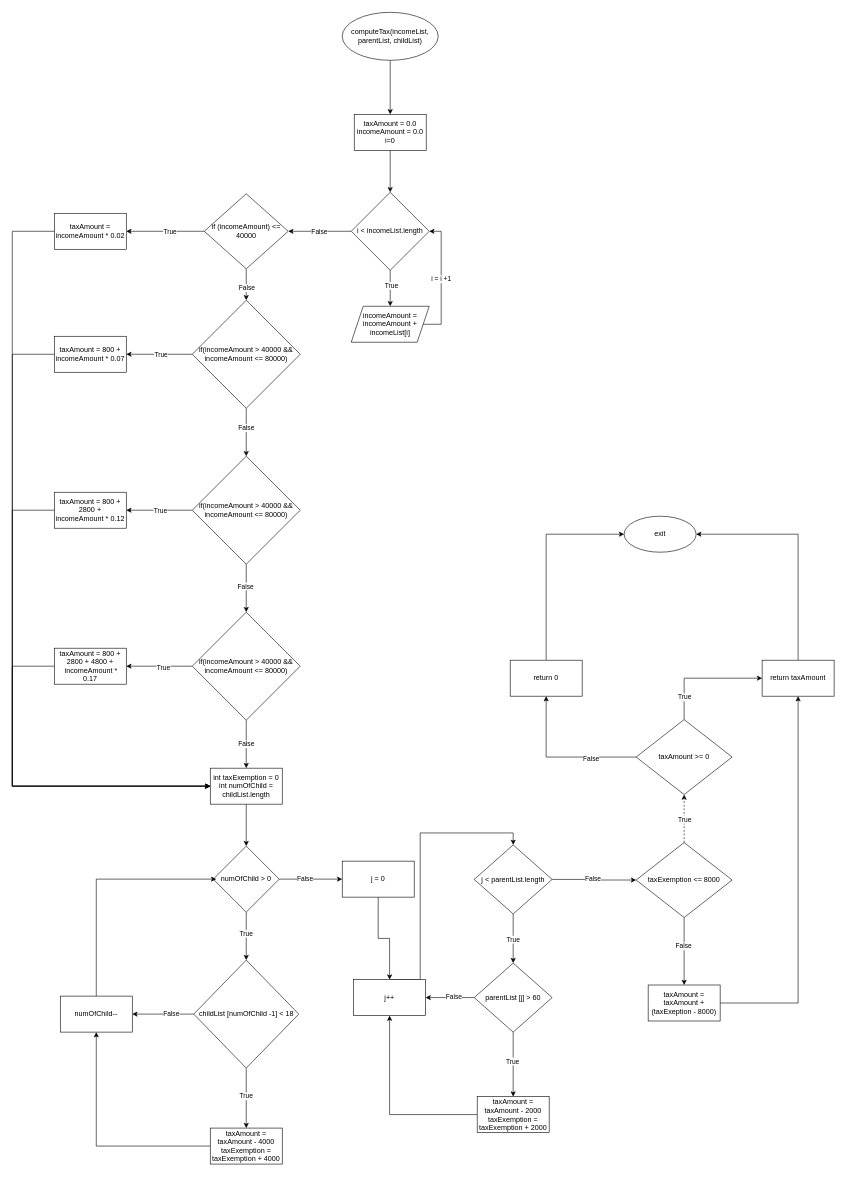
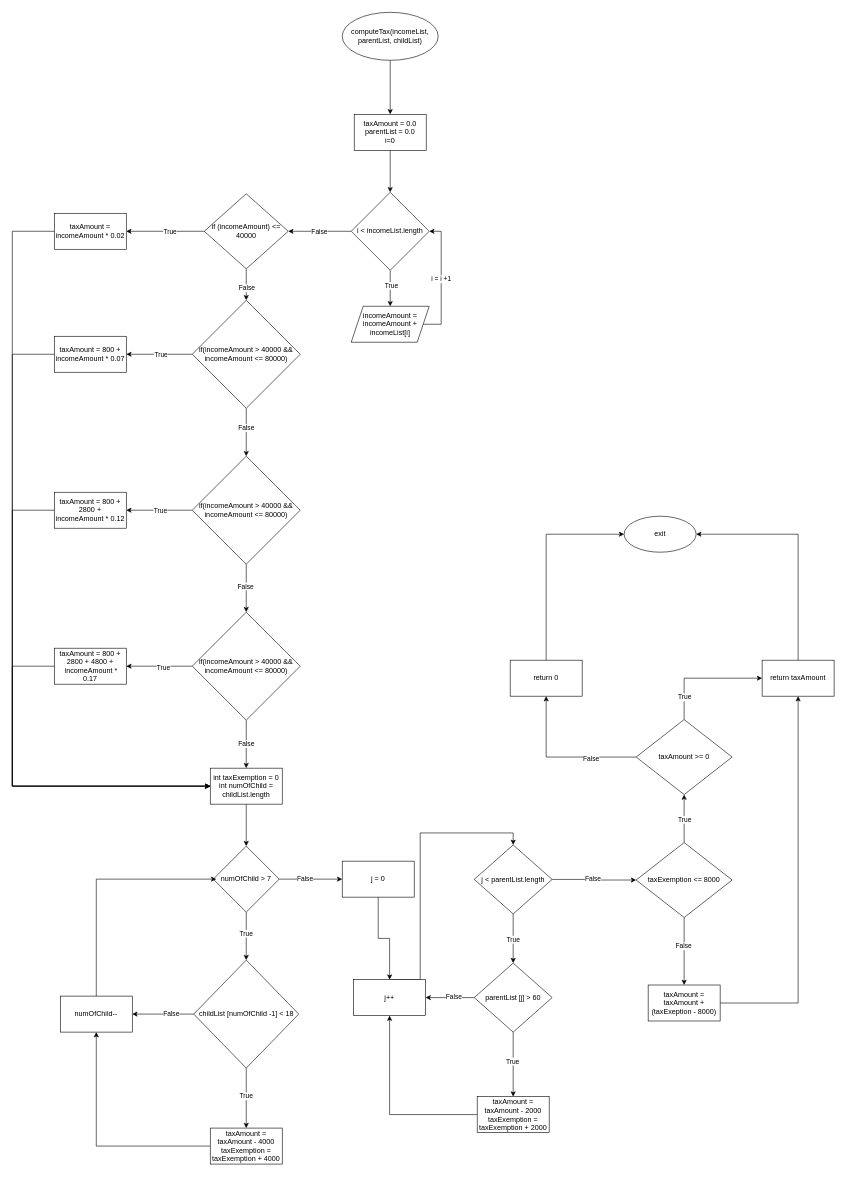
node "taxAmount = 0.0 incomeAmount = 0.0 i=0": label "taxAmount = 0.0 incomeAmount = 0.0 i=0" -> "taxAmount = 0.0 parentList = 0.0 i=0"
edge "taxExemption <= 8000" -> "taxAmount >= 0": style dashed -> solid
node "numOfChild > 0": label "numOfChild > 0" -> "numOfChild > 7"
